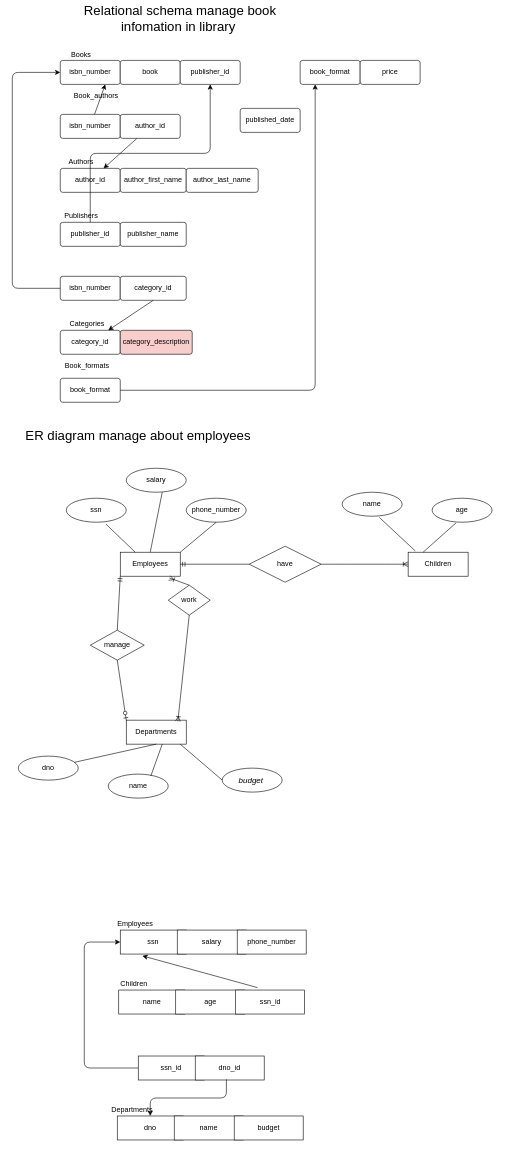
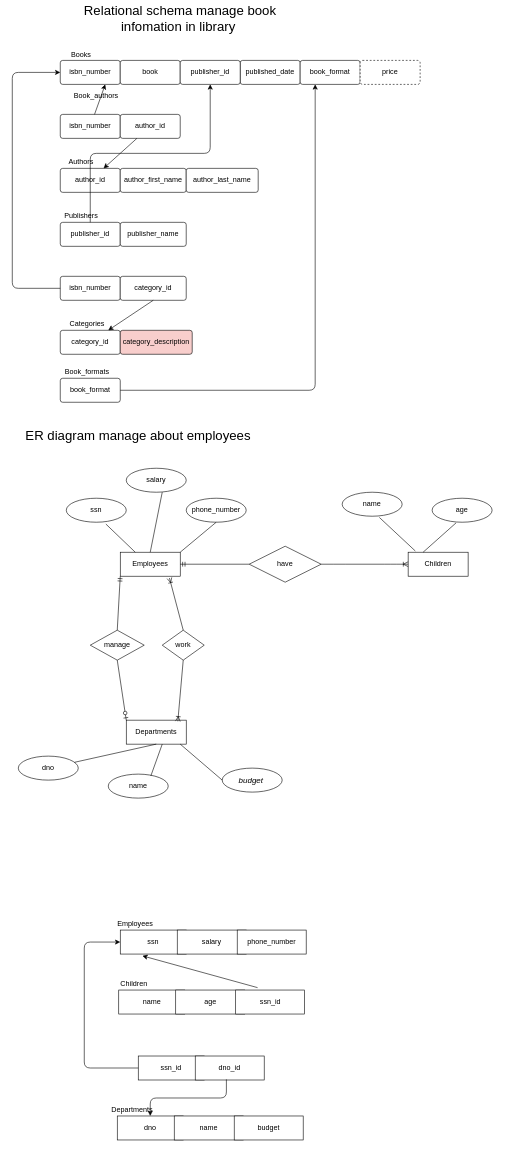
node "price": style solid -> dashed
node "published_date": moved (270, 120) -> (270, 72)
node "Book_formats": moved (87, 366) -> (87, 372)
node "work": moved (189, 600) -> (183, 645)
